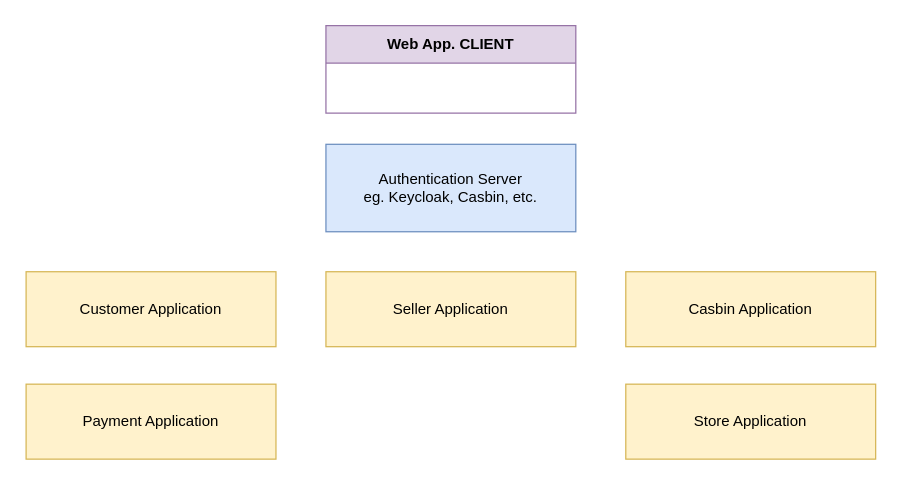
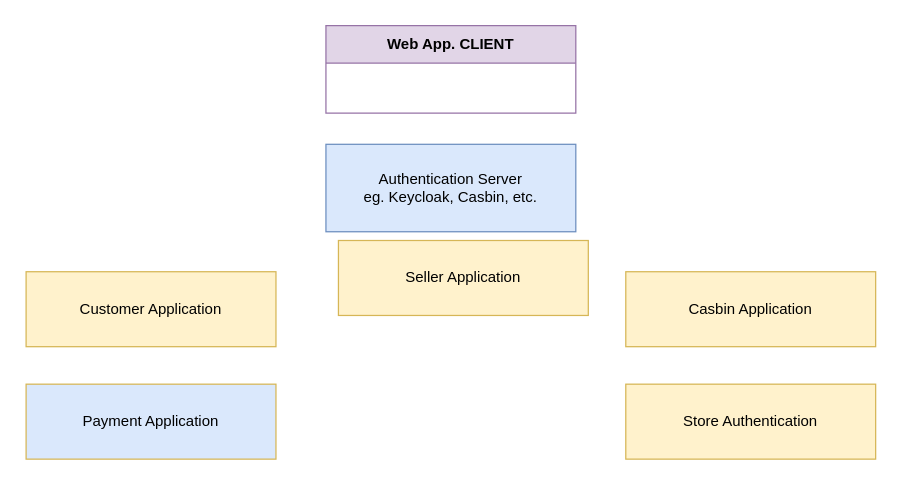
node "Seller Application": moved (451, 309) -> (463, 278)
node "Payment Application": fillcolor #fff2cc -> #dae8fc
node "Store Application": label "Store Application" -> "Store Authentication"
